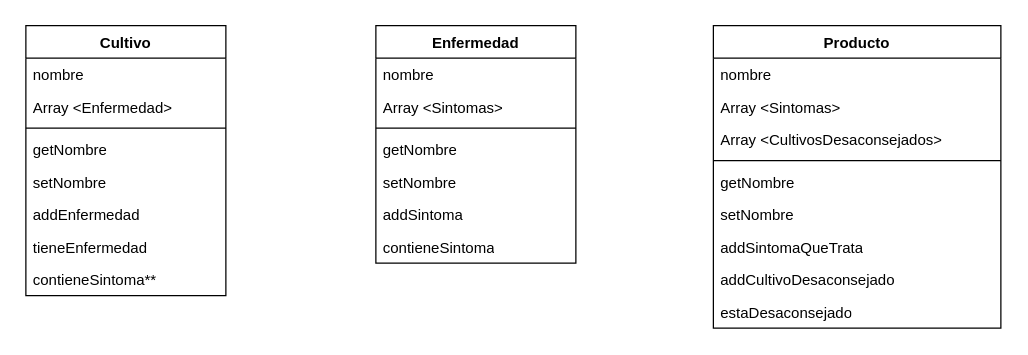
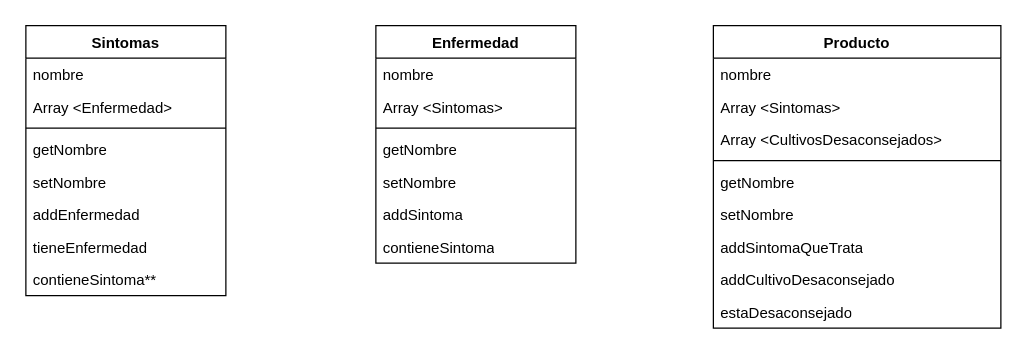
node "Cultivo": label "Cultivo" -> "Sintomas"
